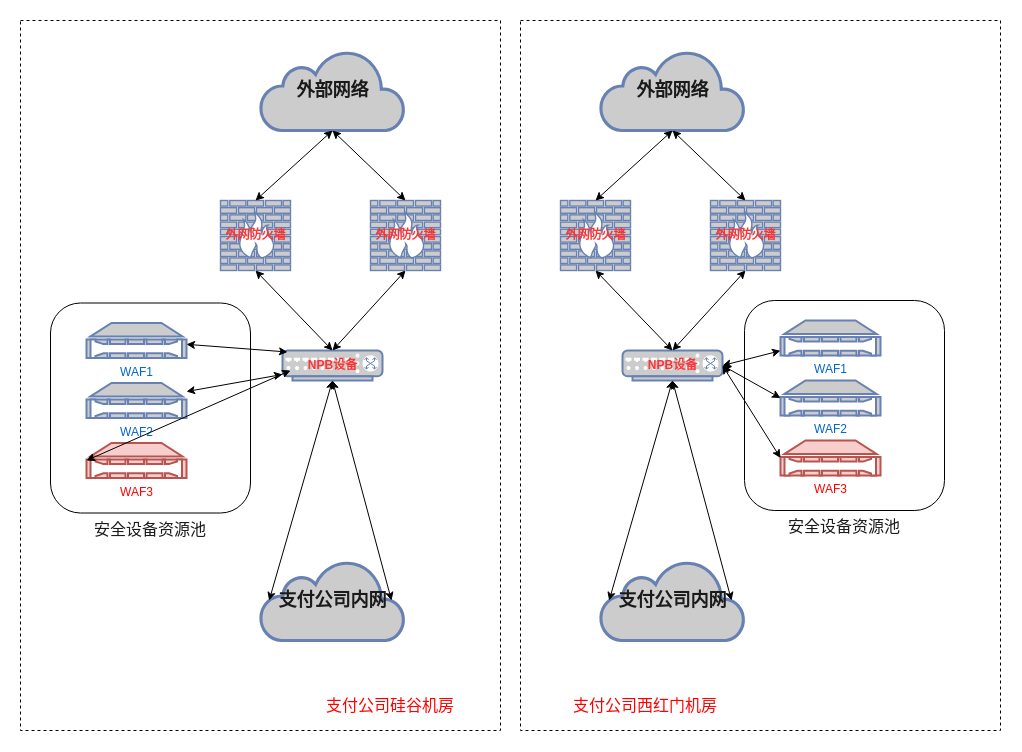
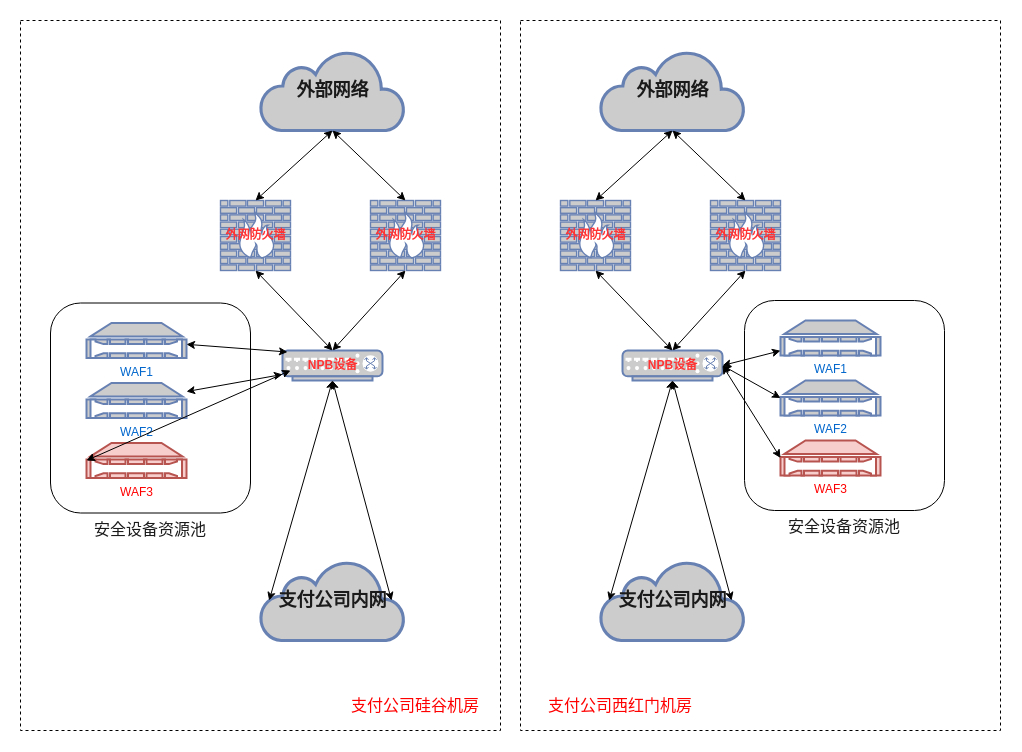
node "支付公司硅谷机房": moved (391, 706) -> (416, 706)
node "支付公司西红门机房": moved (646, 706) -> (621, 706)
